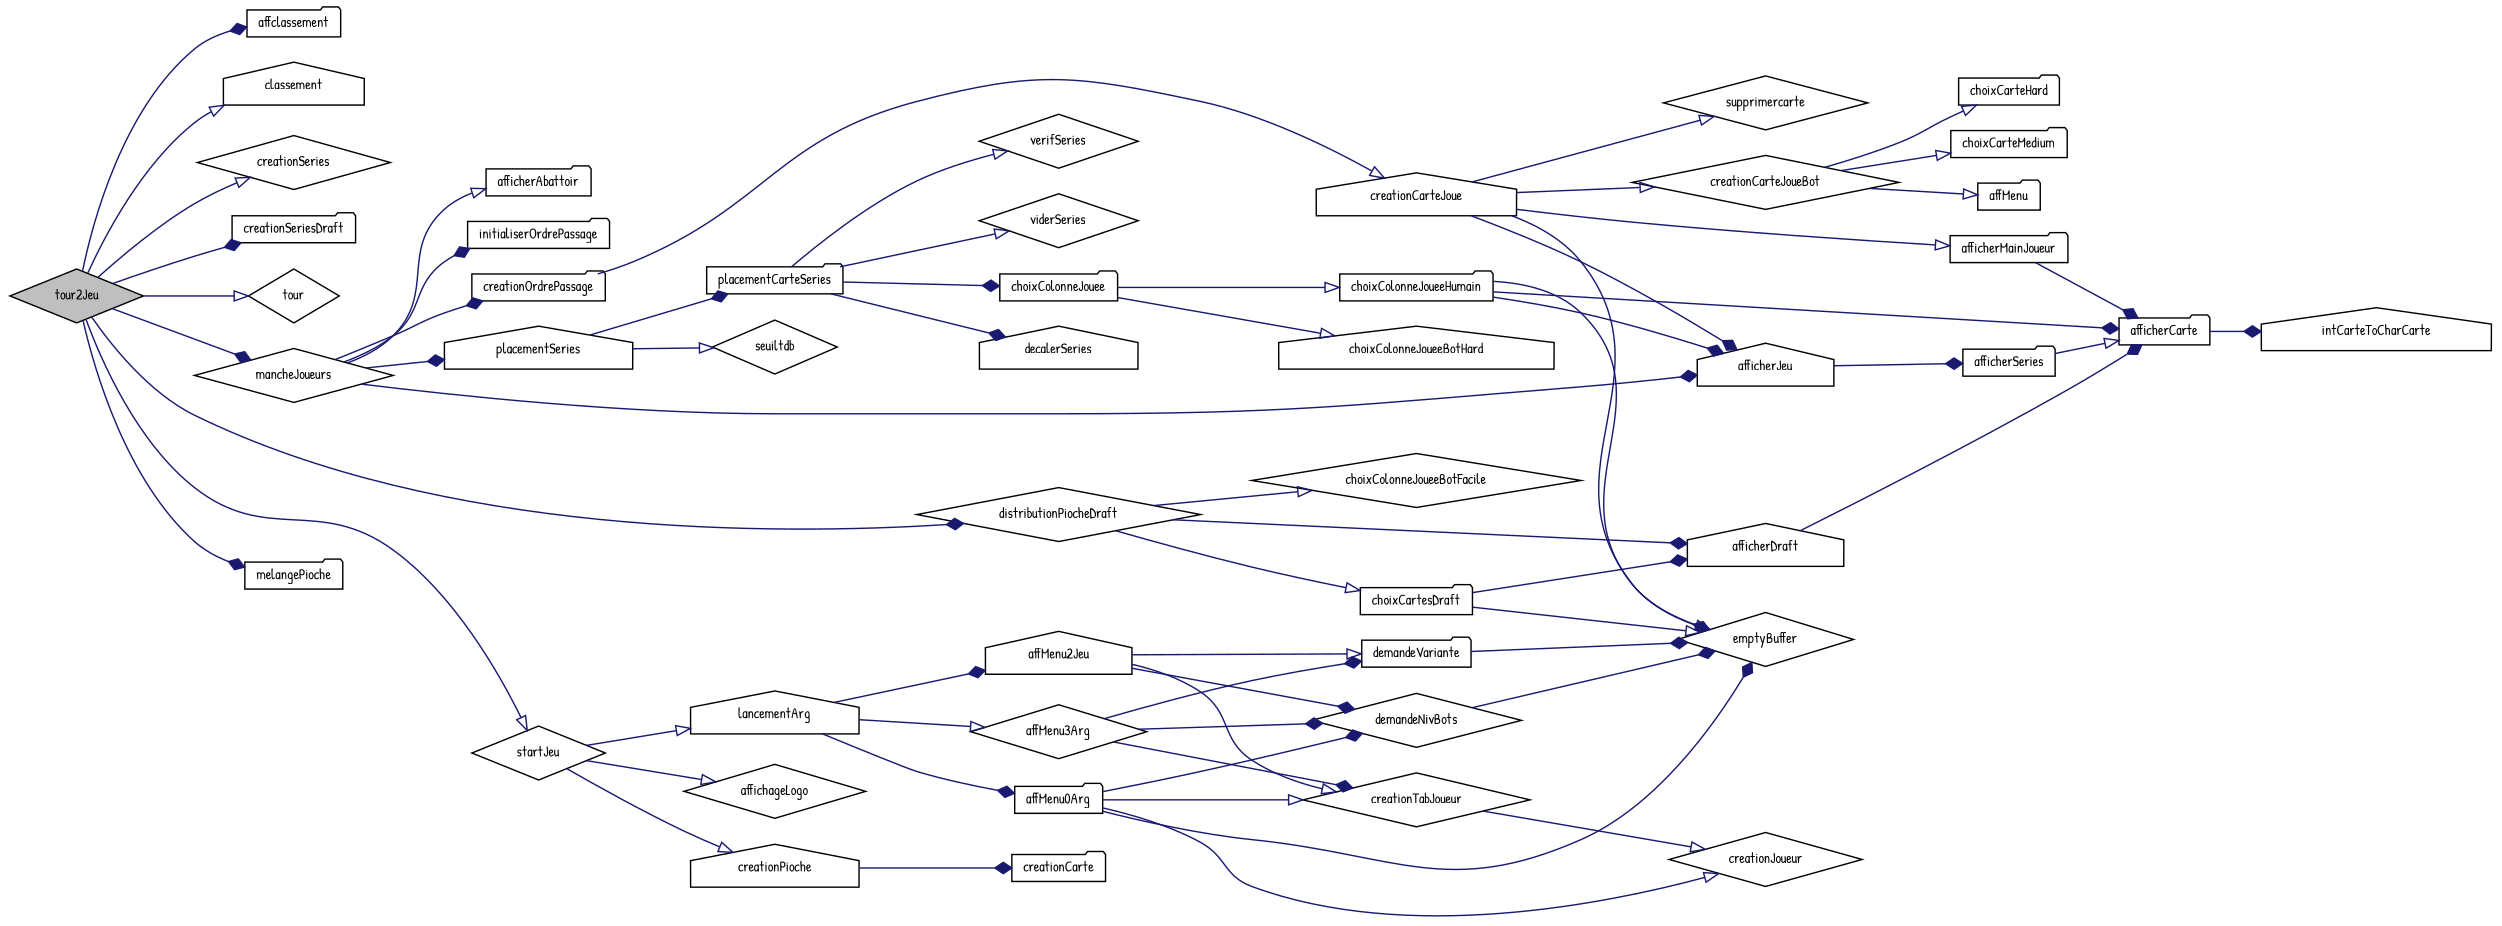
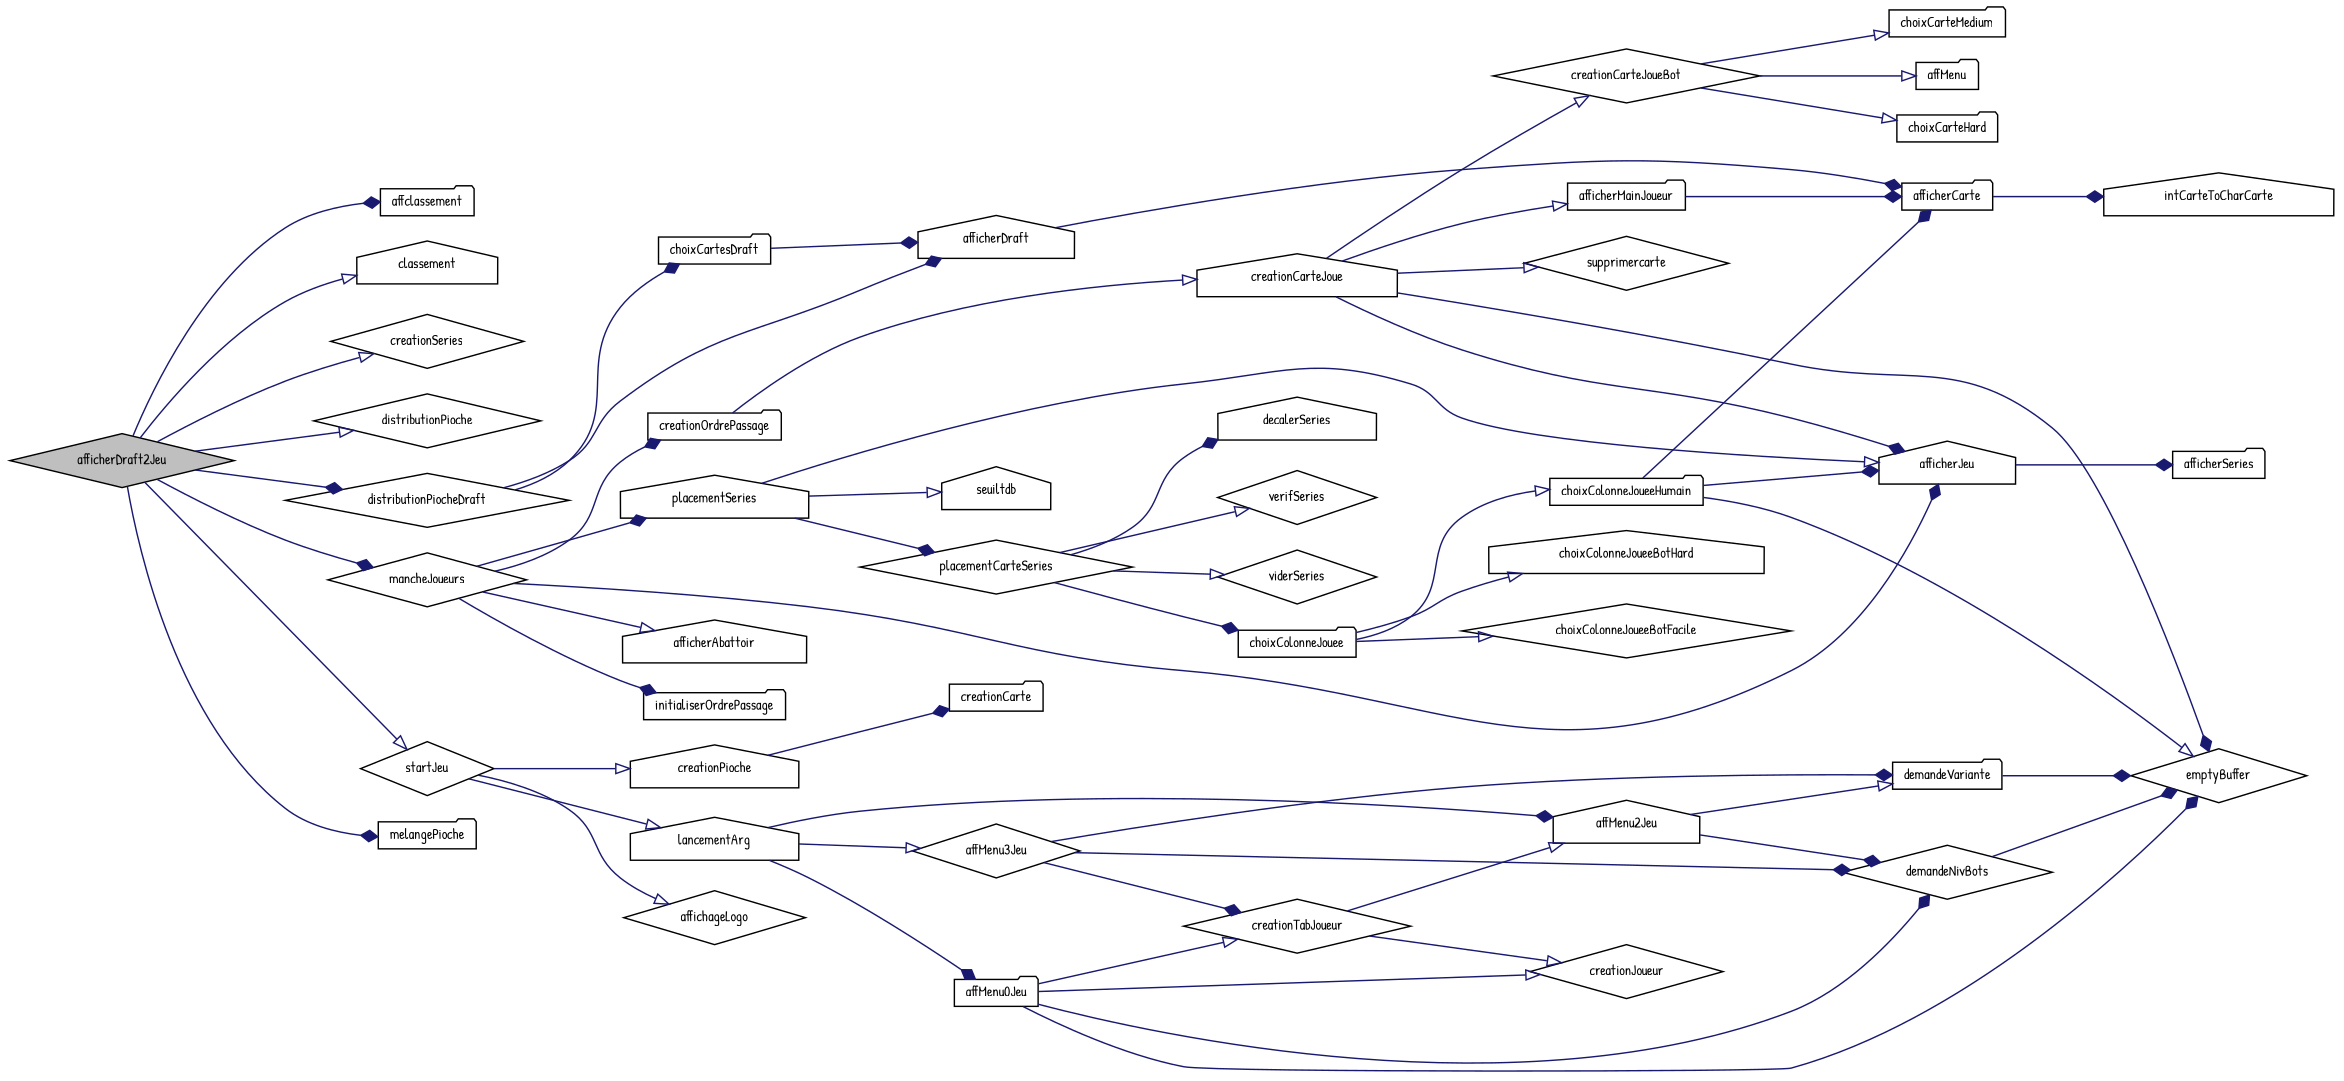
node "afficherAbattoir": shape folder -> house
node "creationSeriesDraft": removed
node "placementCarteSeries": shape folder -> diamond
node "tour2Jeu": label "tour2Jeu" -> "afficherDraft2Jeu"
node "tour": label "tour" -> "distributionPioche"
node "seuiltdb": shape diamond -> house
edge "afficherSeries" -> "afficherCarte": removed
edge "placementSeries" -> "afficherJeu": added
edge "distributionPiocheDraft" -> "choixColonneJoueeBotFacile": now "choixColonneJouee" -> "choixColonneJoueeBotFacile"
edge "distributionPiocheDraft" -> "choixCartesDraft": arrowhead onormal -> diamond
edge "choixCartesDraft" -> "emptyBuffer": removed
edge "affMenu2Jeu" -> "creationTabJoueur": reversed
node "affMenu3Arg": label "affMenu3Arg" -> "affMenu3Jeu"
node "affMenu0Arg": label "affMenu0Arg" -> "affMenu0Jeu"
